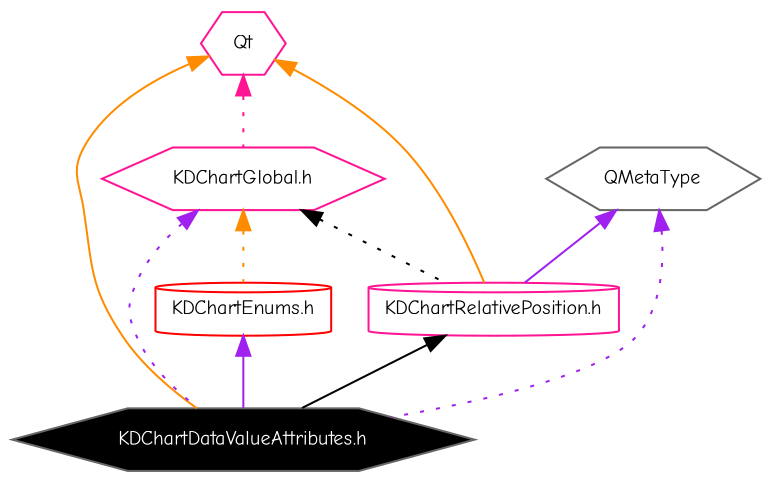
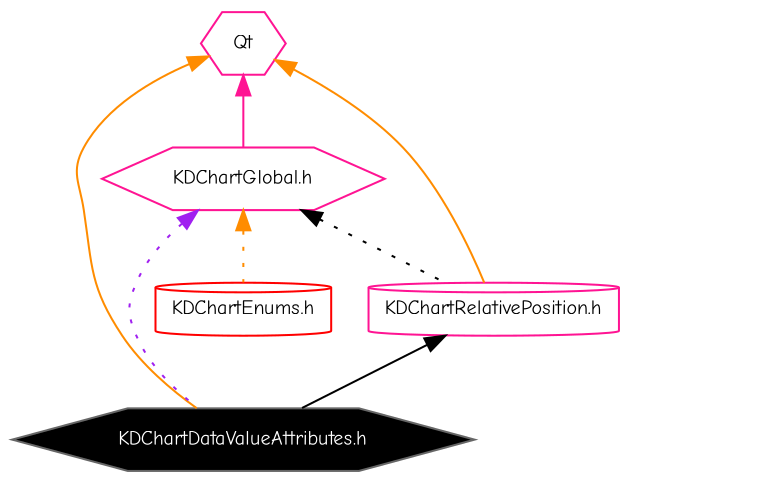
edge "KDChartGlobal.h" -> "Qt": style dotted -> solid
node "QMetaType": removed
edge "KDChartDataValueAttributes.h" -> "KDChartEnums.h": removed
